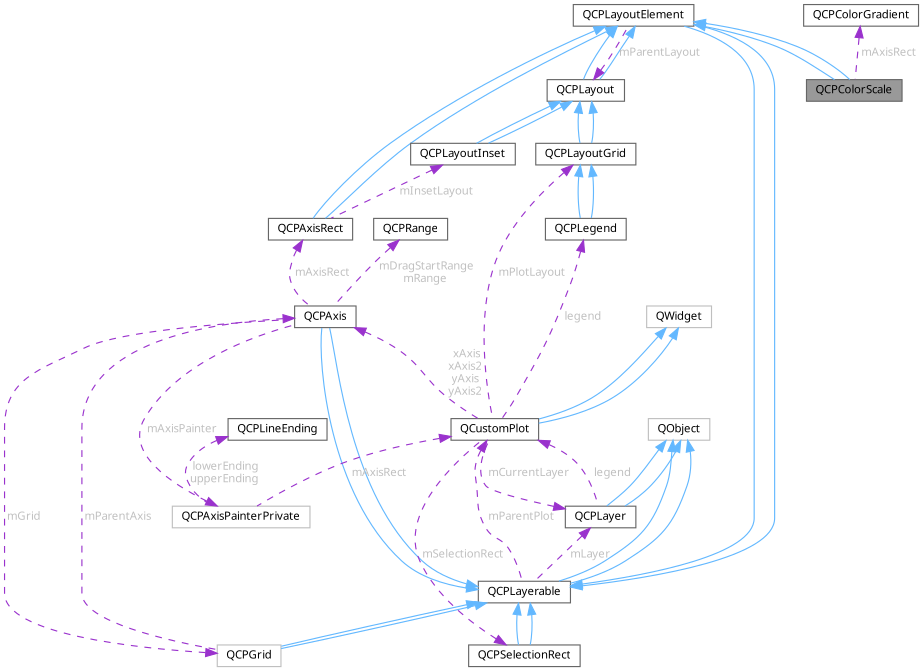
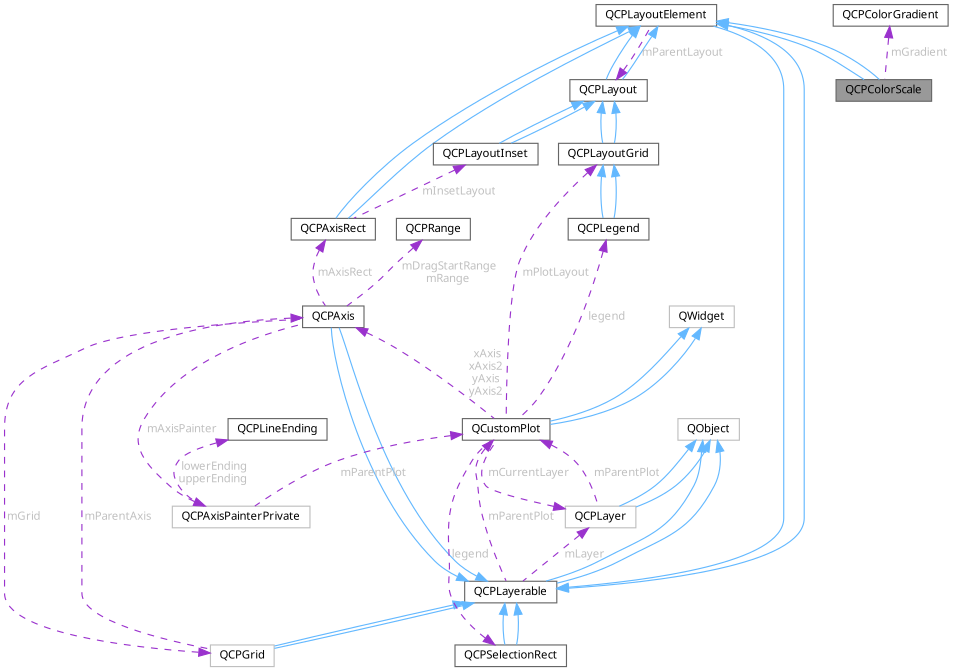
edge "QCPColorScale" -> "QCPColorGradient": label " mAxisRect" -> " mGradient"
edge "QCPAxisPainterPrivate" -> "QCustomPlot": label " mAxisRect" -> " mParentPlot"
edge "QCPLayer" -> "QCustomPlot": label " legend" -> " mParentPlot"
node "QCPLayer": color gray40 -> grey75
edge "QCustomPlot" -> "QCPSelectionRect": label " mSelectionRect" -> " legend"
